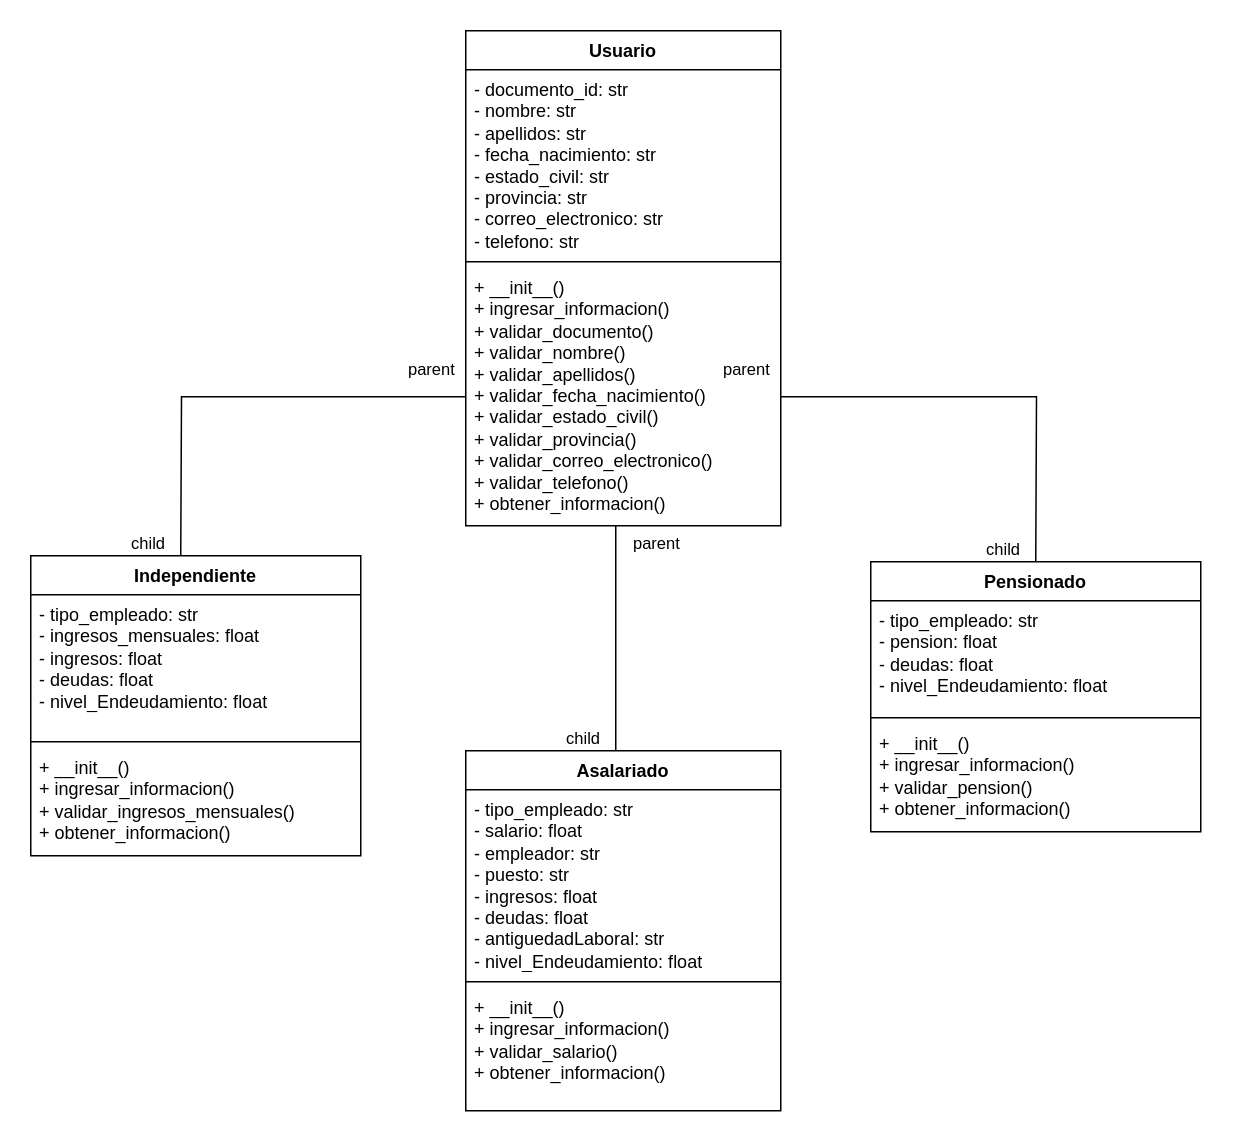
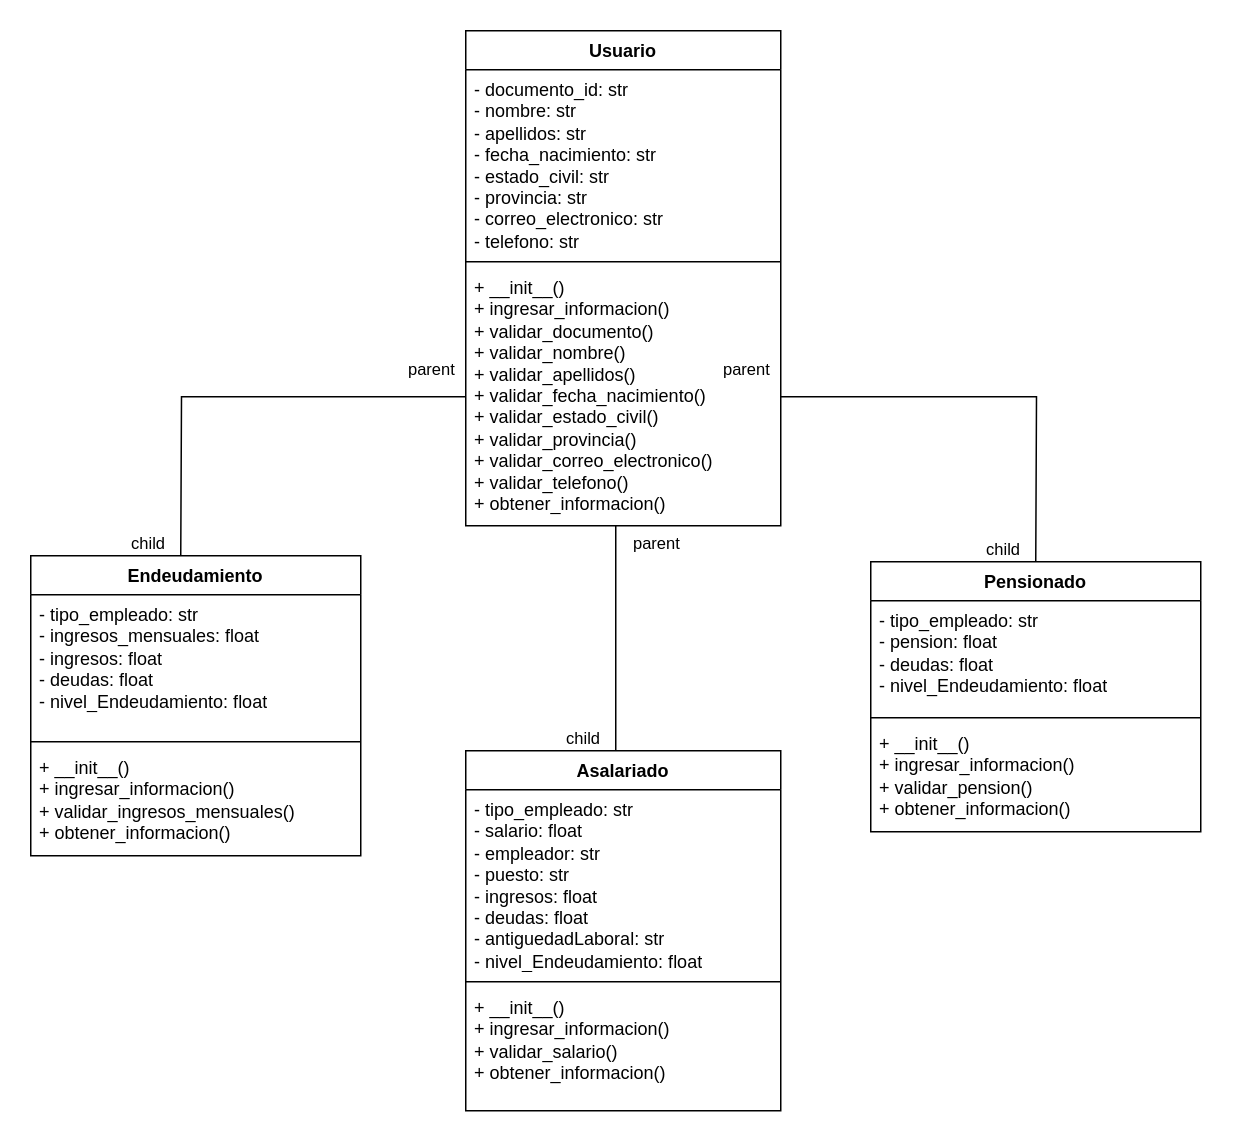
node "Independiente": label "Independiente" -> "Endeudamiento"
